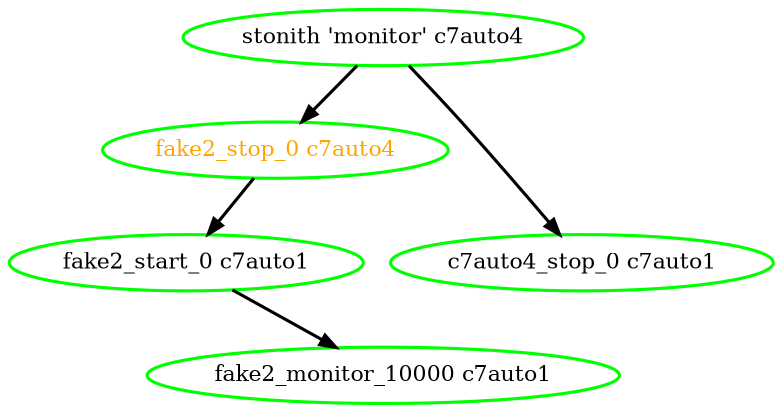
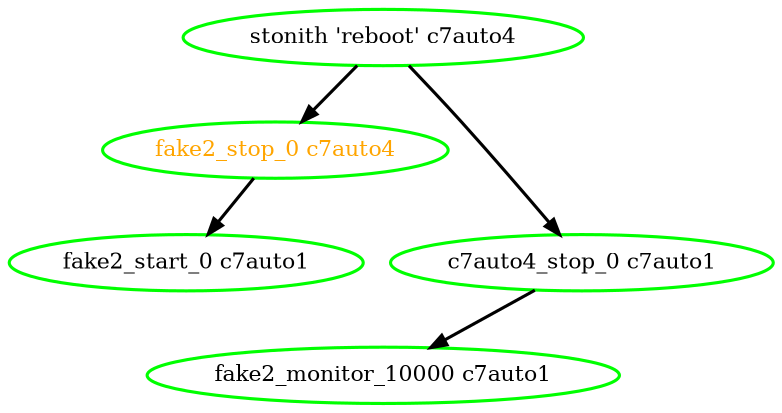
node "stonith 'monitor' c7auto4": label "stonith 'monitor' c7auto4" -> "stonith 'reboot' c7auto4"
edge "fake2_start_0 c7auto1" -> "fake2_monitor_10000 c7auto1": now "c7auto4_stop_0 c7auto1" -> "fake2_monitor_10000 c7auto1"
